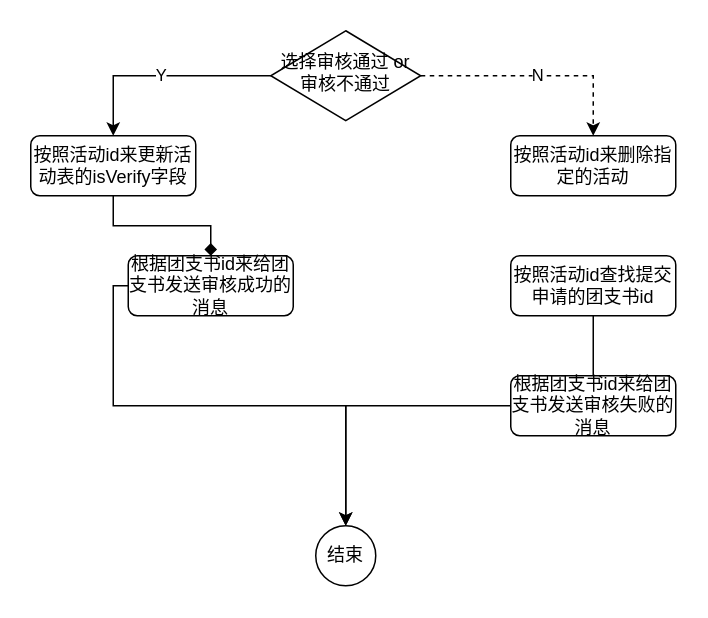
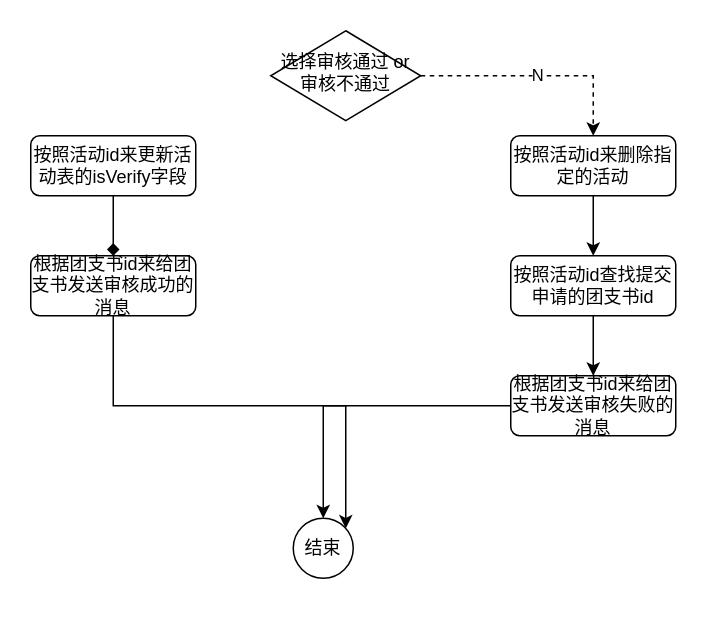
edge "选择审核通过 or 审核不通过" -> "按照活动id来更新活动表的isVerify字段": removed, label "Y"
edge "按照活动id来删除指定的活动" -> "按照活动id查找提交申请的团支书id": added
node "根据团支书id来给团支书发送审核成功的消息": moved (211, 286) -> (113, 286)
edge "按照活动id查找提交申请的团支书id" -- "根据团支书id来给团支书发送审核失败的消息": arrowhead none -> classic
node "结束": moved (346, 556) -> (323, 548)
